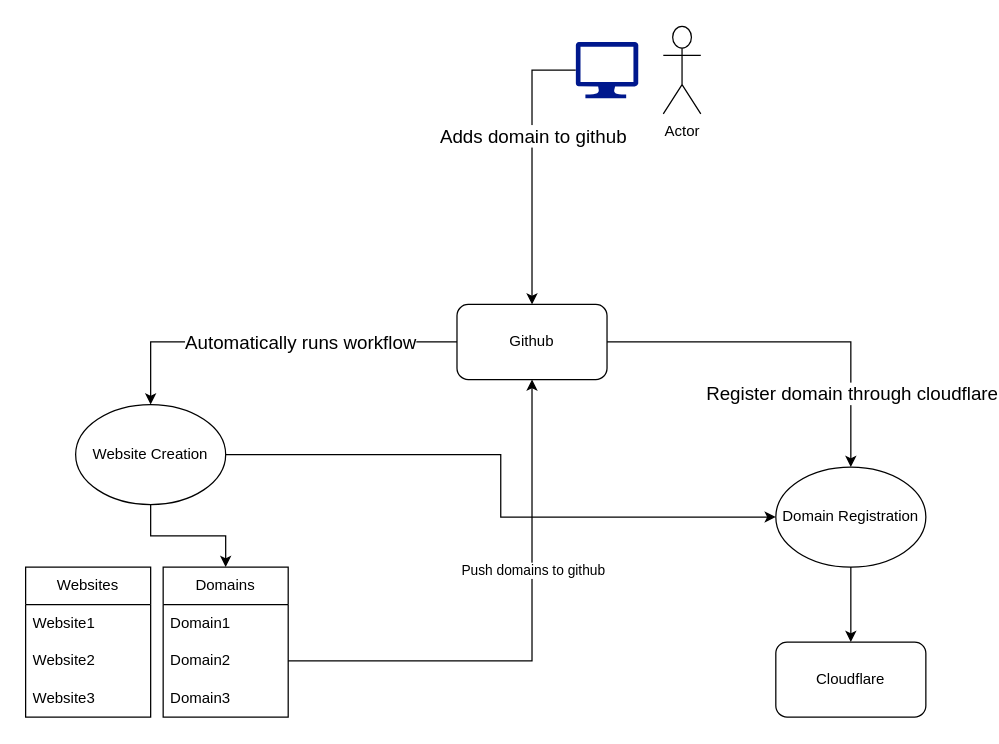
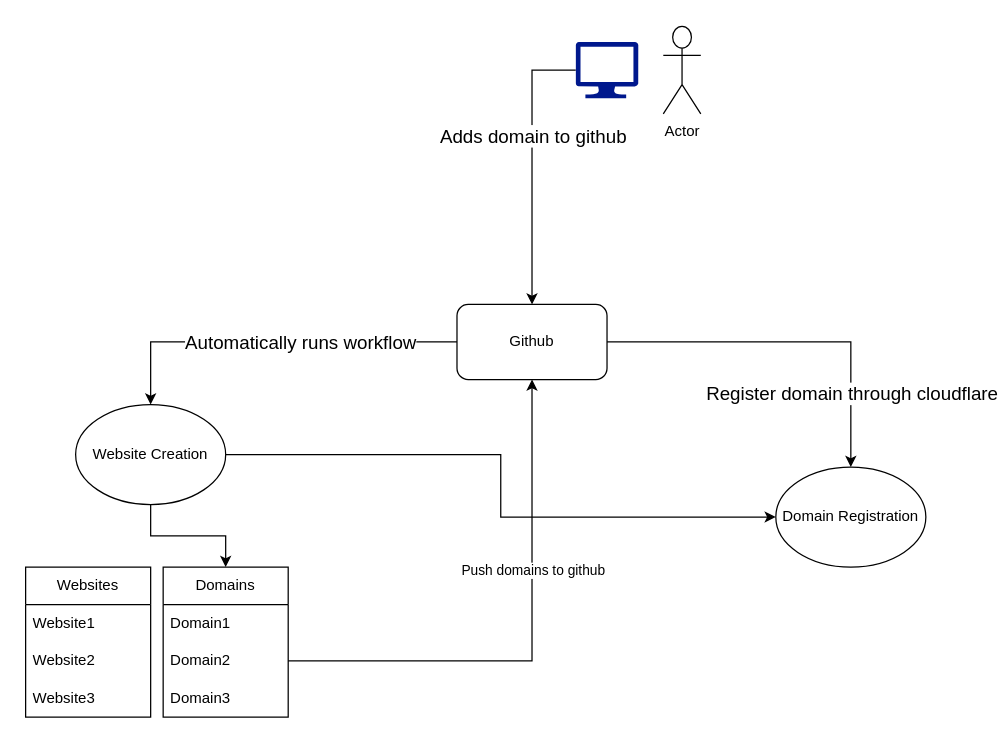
edge "Domain Registration" -> "Cloudflare": removed
node "Cloudflare": removed
